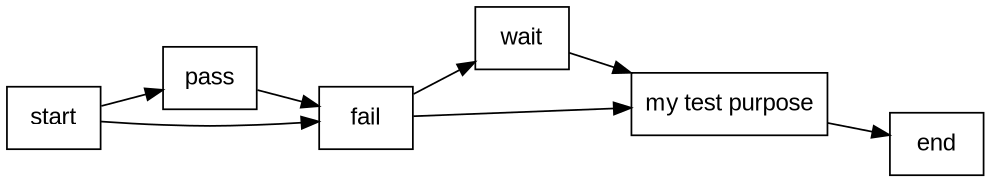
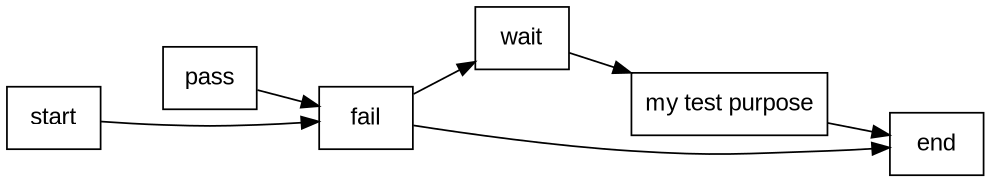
edge "start" -> "pass": removed
edge "fail" -> "my test purpose": now "fail" -> "end"
